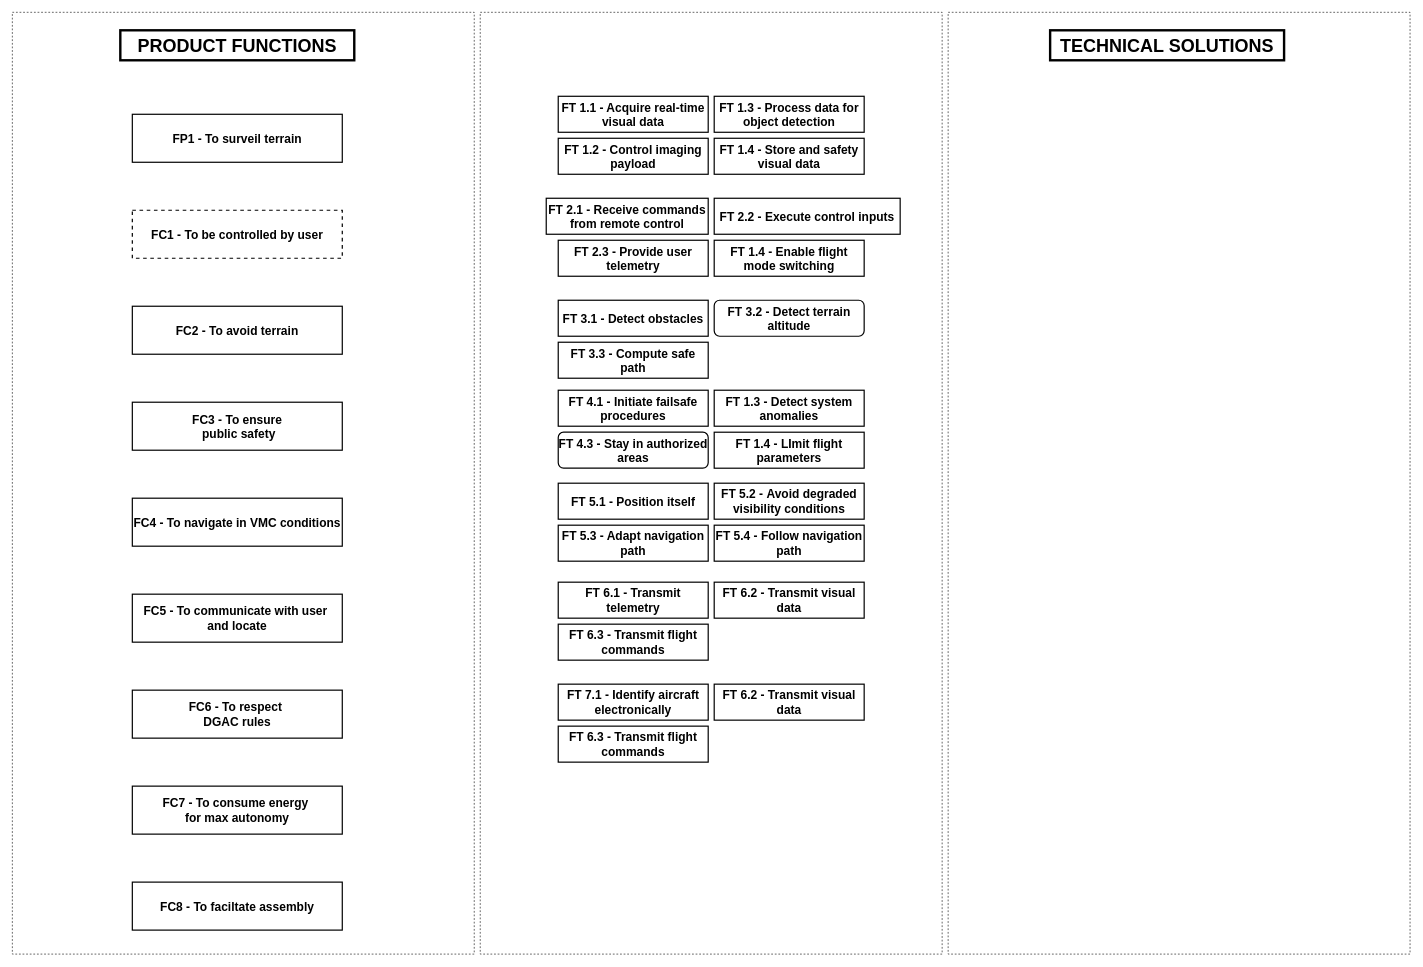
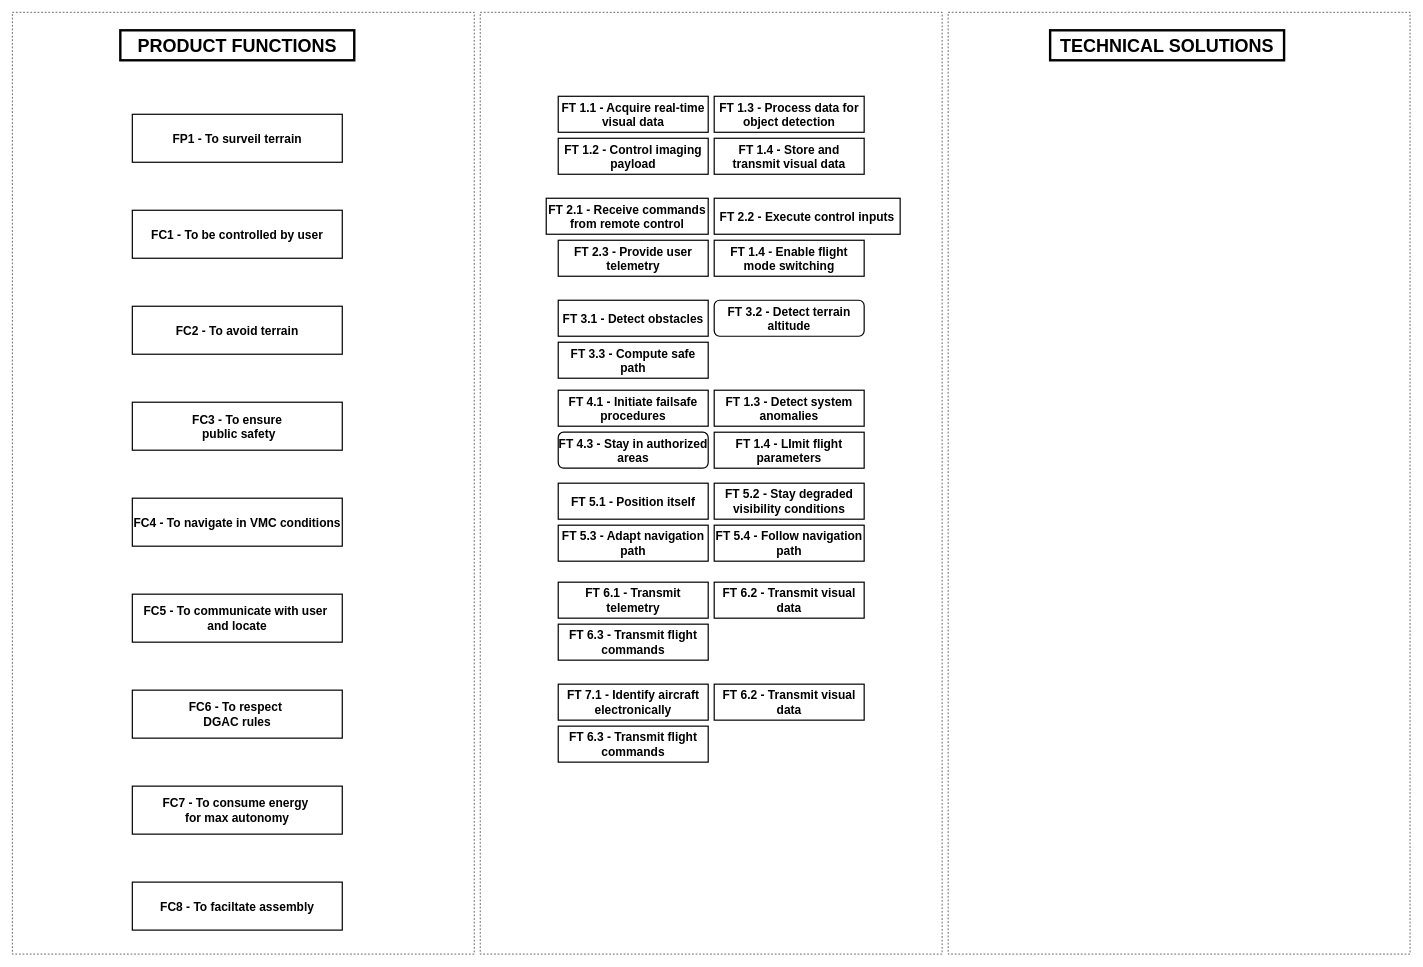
node "FT 1.4 - Store and safety visual data": label "FT 1.4 - Store and safety visual data" -> "FT 1.4 - Store and transmit visual data"
node "FC1 - To be controlled by user": style dashed -> solid
node "FT 5.2 - Avoid degraded visibility conditions": label "FT 5.2 - Avoid degraded visibility conditions" -> "FT 5.2 - Stay degraded visibility conditions"
